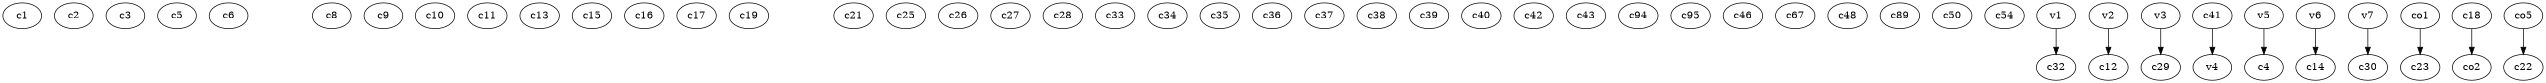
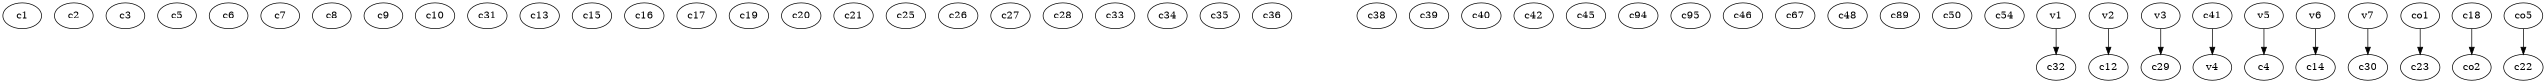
node "c7": added
node "c11": label "c11" -> "c31"
node "c20": added
node "c37": removed
node "c43": label "c43" -> "c45"
